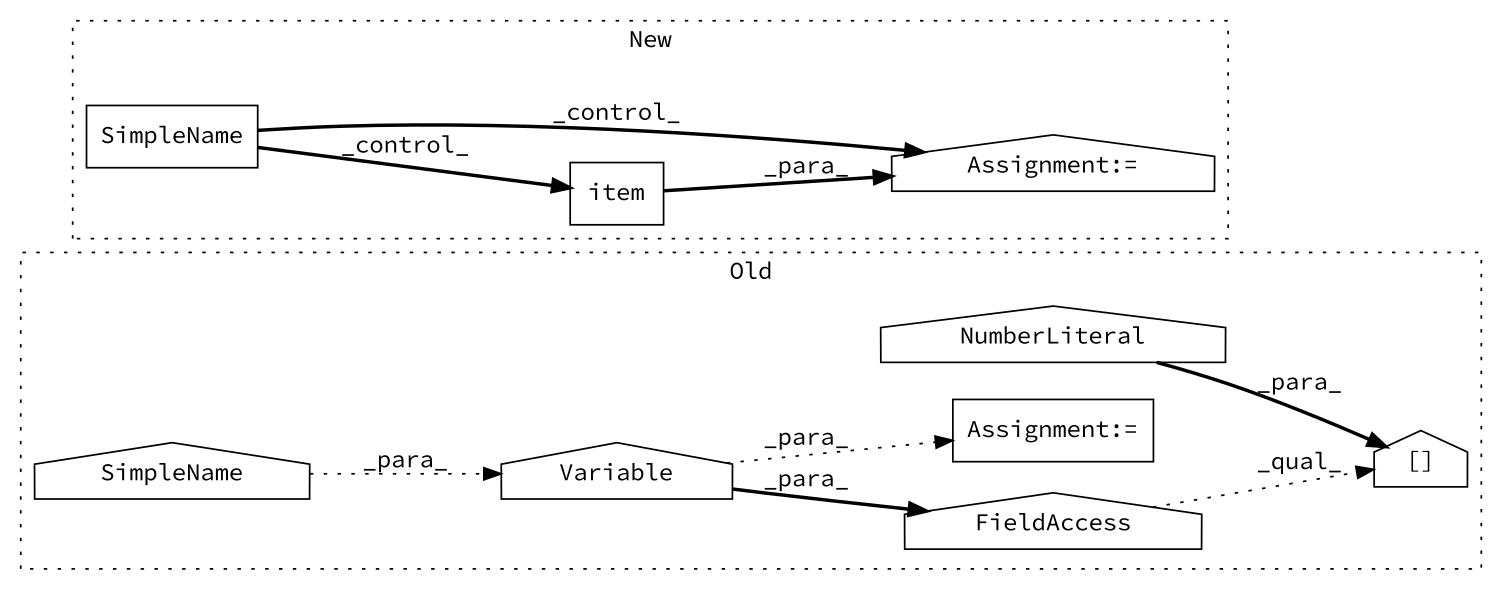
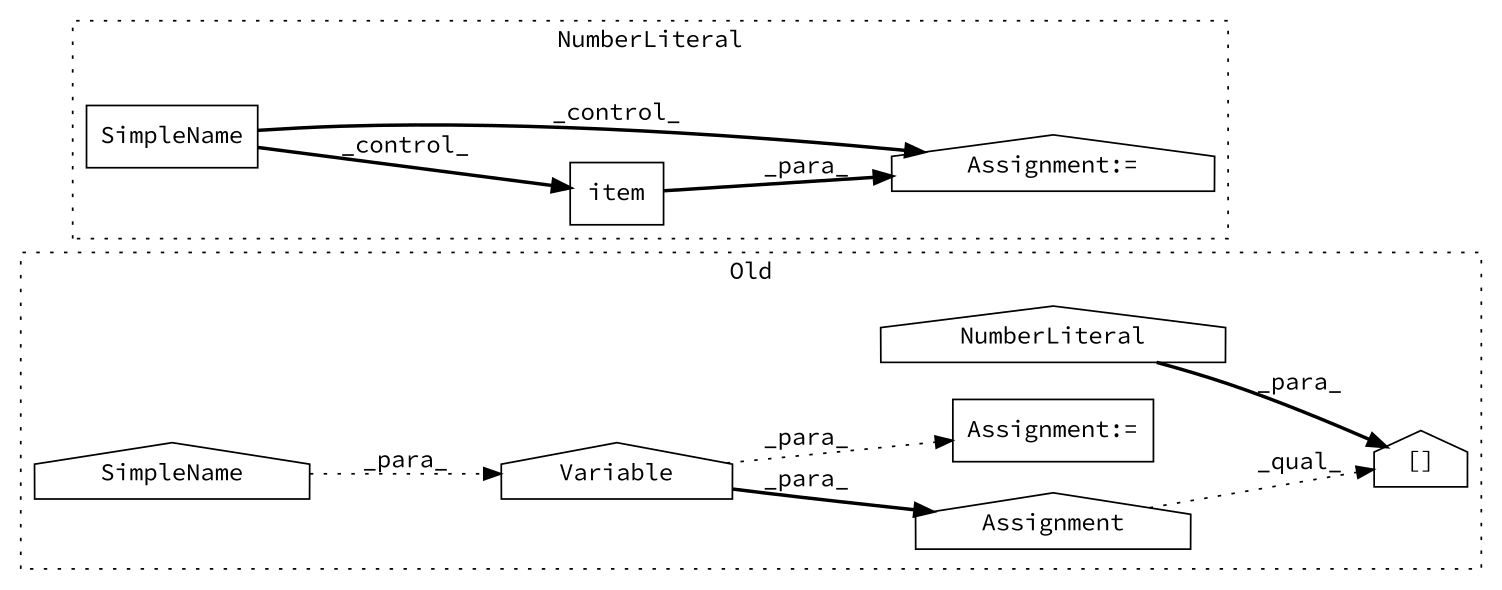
cluster "New": label "New" -> "NumberLiteral"
node "FieldAccess": label "FieldAccess" -> "Assignment"
